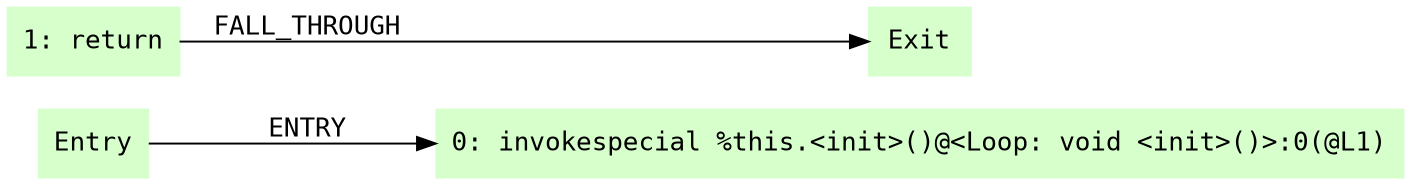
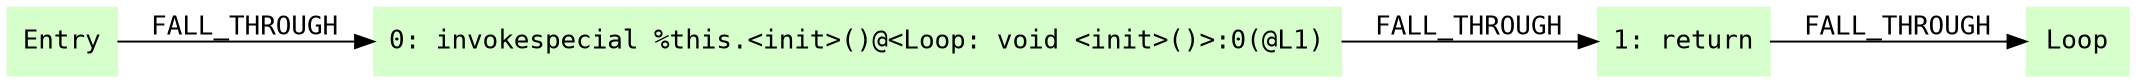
node "Exit": label "Exit" -> "Loop"
edge "0: invokespecial %this.<init>()@<Loop: void <init>()>:0(@L1)" -> "1: return": added, label "FALL_THROUGH"
edge "Entry" -> "0: invokespecial %this.<init>()@<Loop: void <init>()>:0(@L1)": label "ENTRY" -> "FALL_THROUGH"
